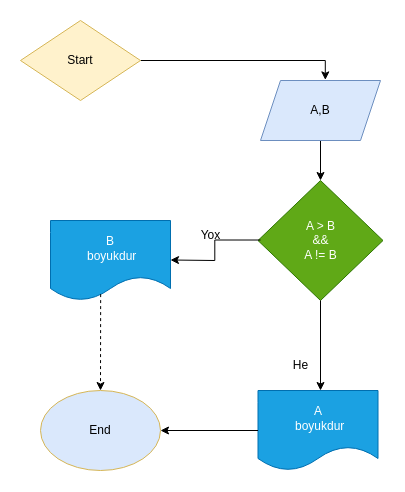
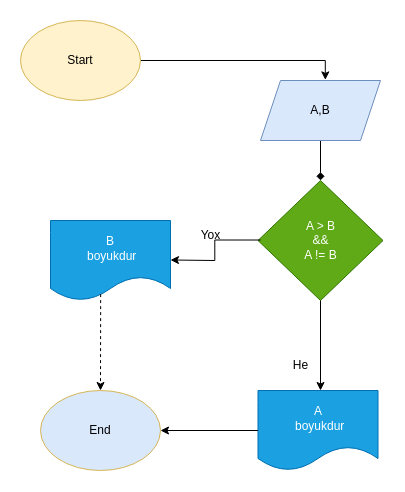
node "Start": shape diamond -> ellipse
edge "A,B" -> "A > B && A != B": arrowhead classic -> diamond
